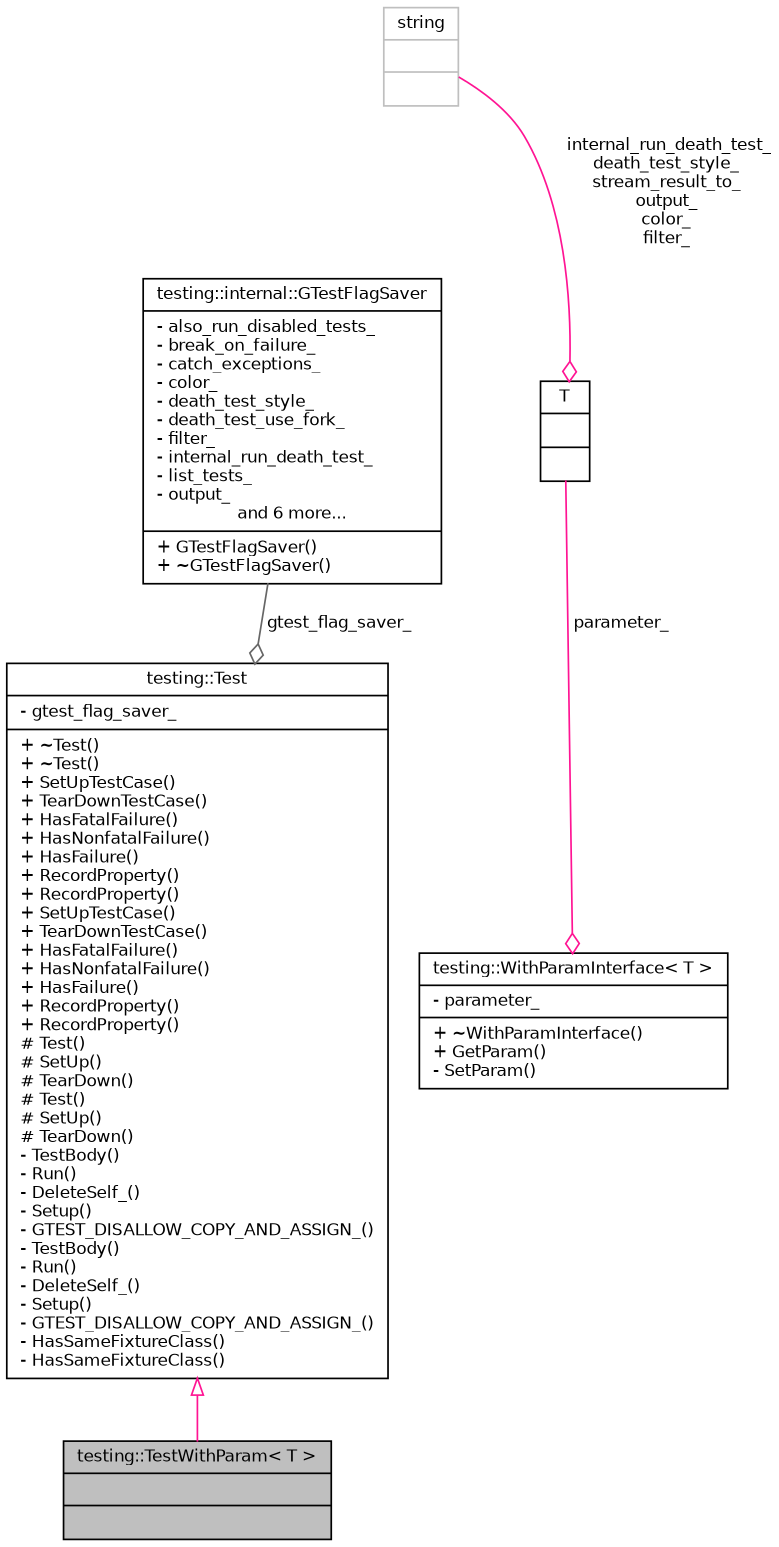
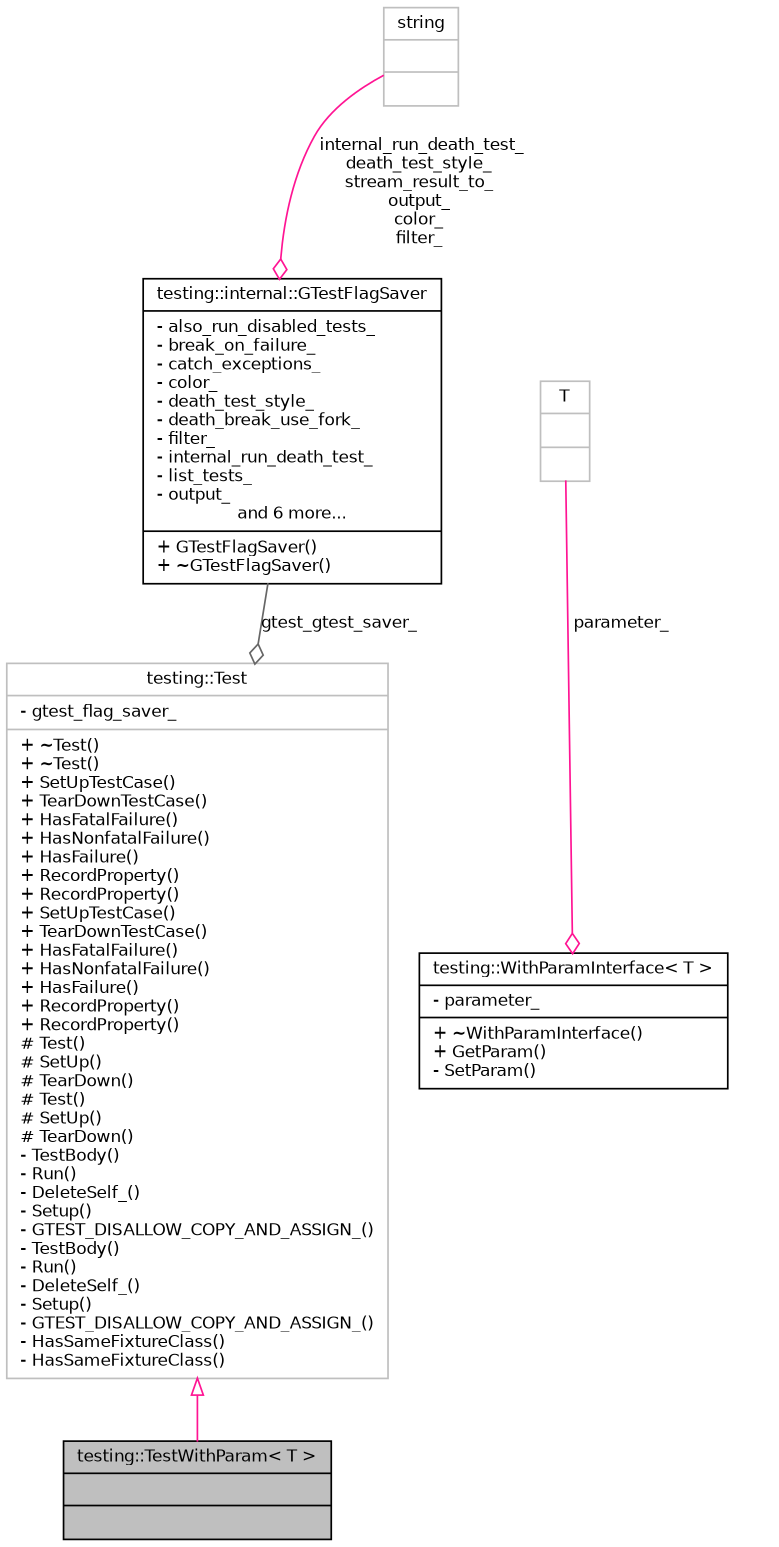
edge "string" -> "T": now "string" -> "testing::internal::GTestFlagSaver"
node "testing::internal::GTestFlagSaver": text "- death_test_use_fork_" -> "- death_break_use_fork_"
node "T": color black -> grey75
edge "testing::internal::GTestFlagSaver" -> "testing::Test": label " gtest_flag_saver_" -> " gtest_gtest_saver_"
node "testing::Test": color black -> grey75
